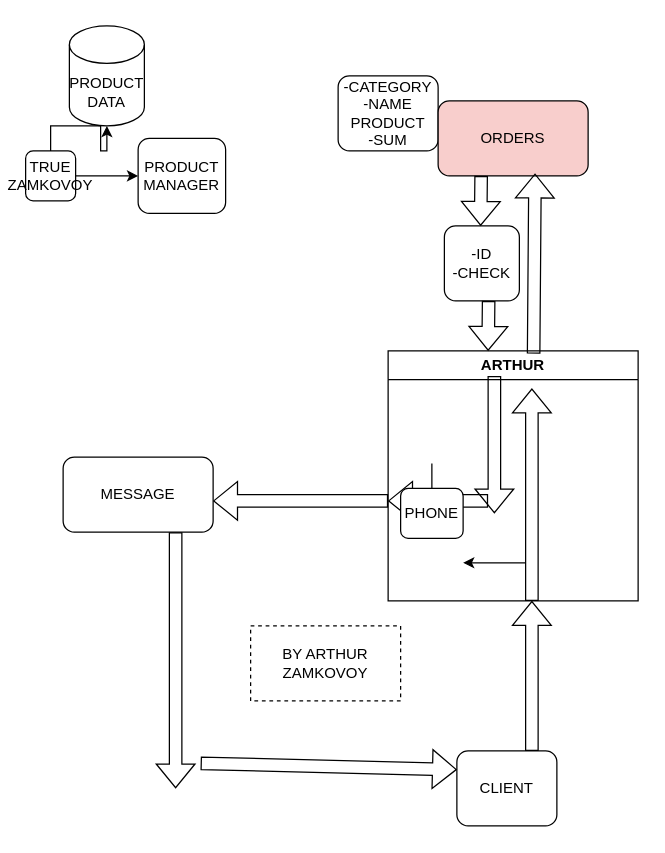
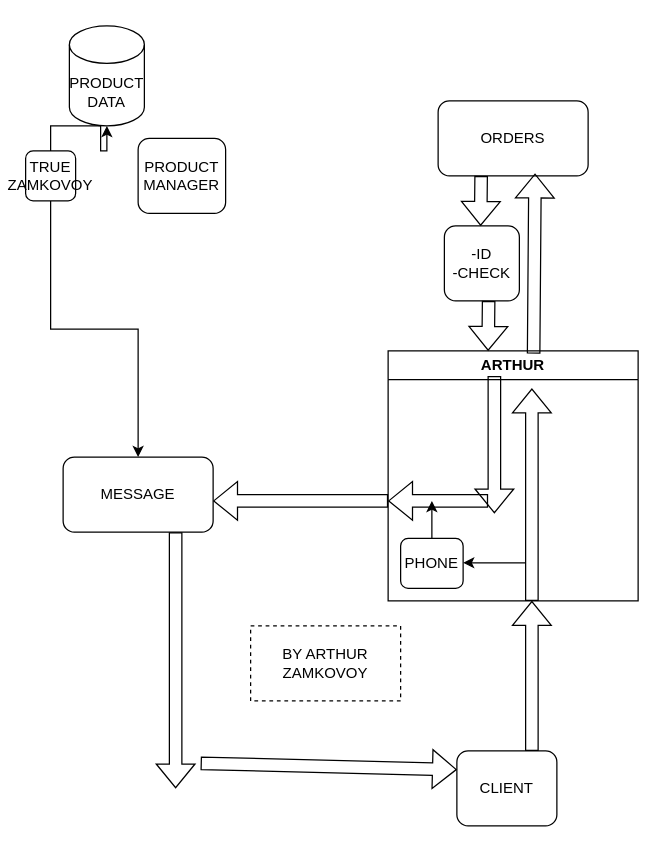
node "-CATEGORY -NAME PRODUCT -SUM": removed
node "ORDERS": fillcolor #f8cecc -> #ffffff
edge "TRUE ZAMKOVOY" -> "PRODUCT MANAGER": now "TRUE ZAMKOVOY" -> "MESSAGE"
node "PHONE": moved (432, 513) -> (432, 563)
